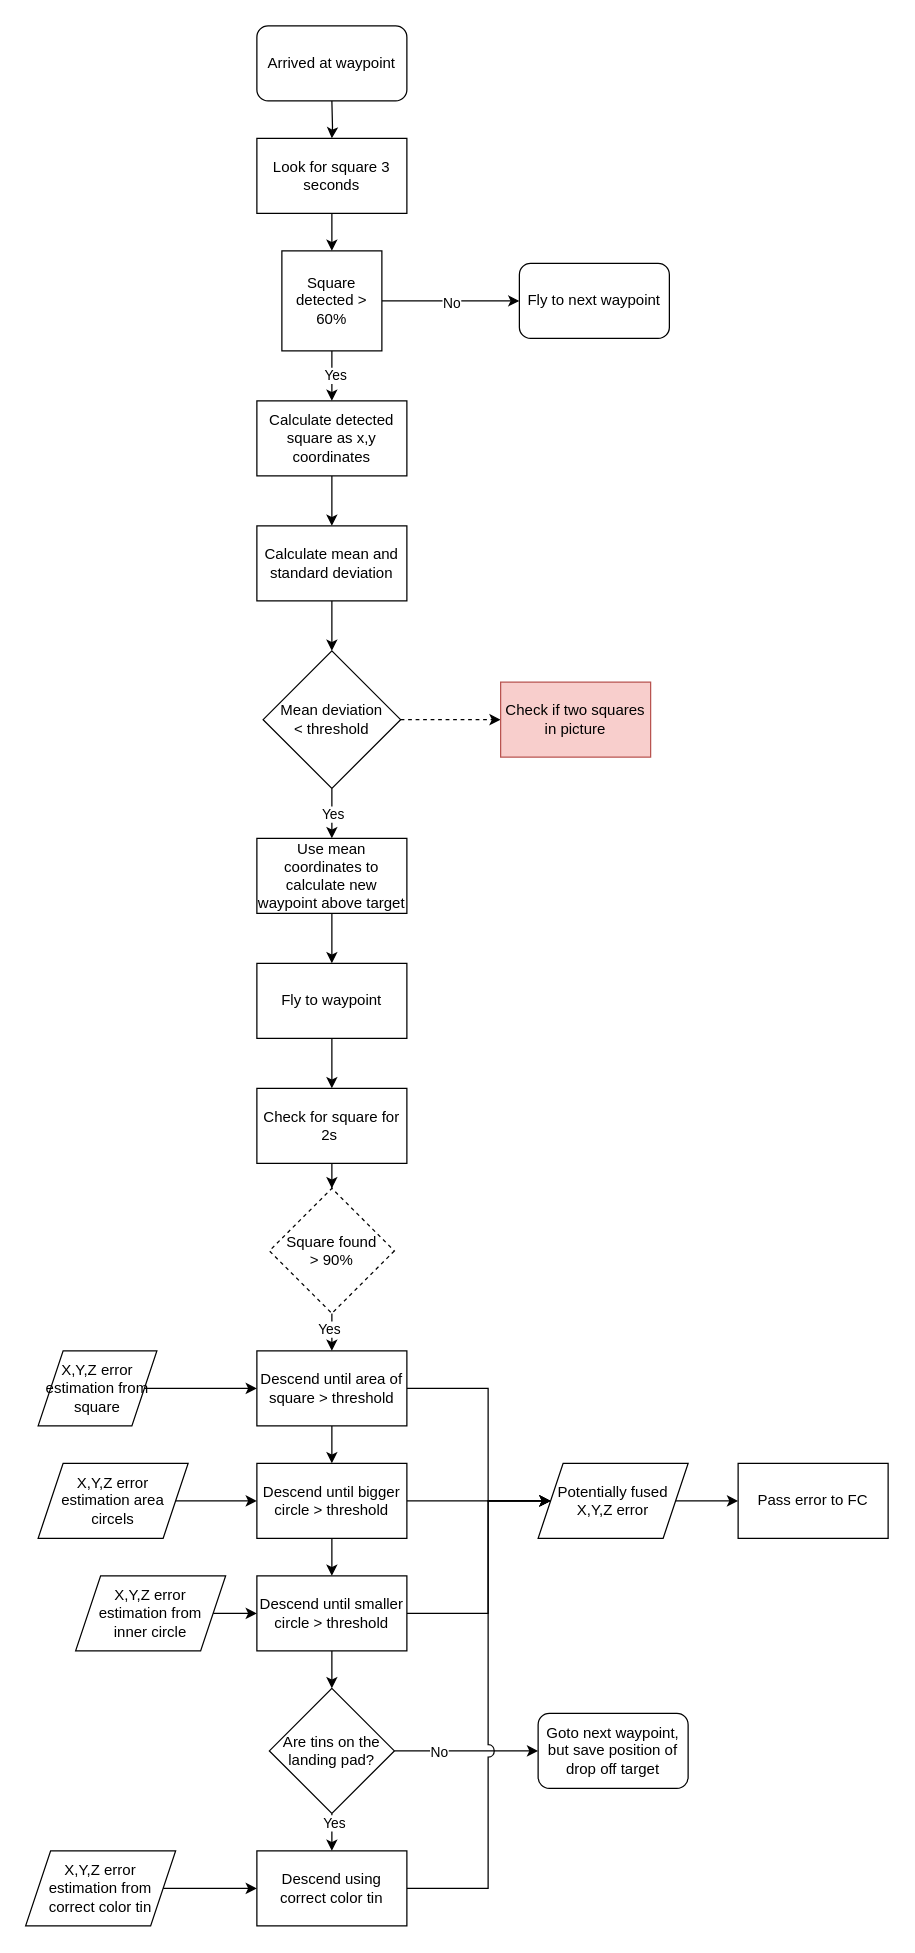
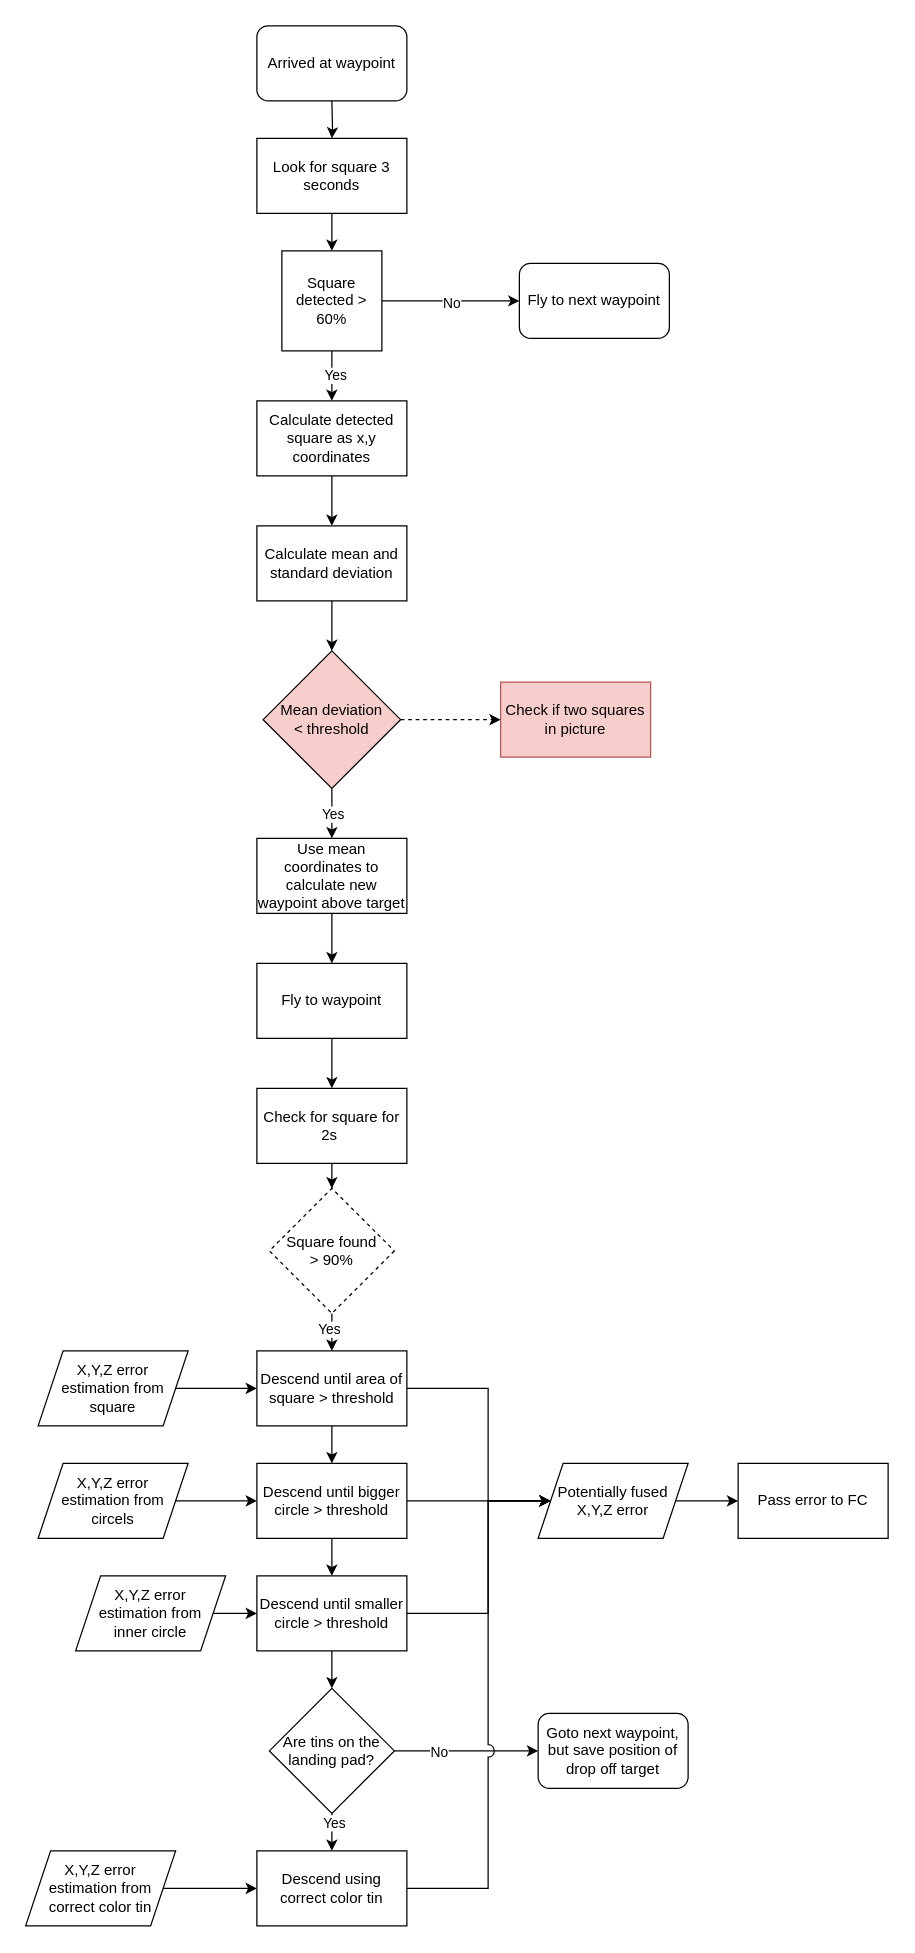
node "Mean deviation < threshold": fillcolor #ffffff -> #f8cecc
node "X,Y,Z error estimation from square": size 119x75 -> 150x75
node "X,Y,Z error estimation area circels": label "X,Y,Z error estimation area circels" -> "X,Y,Z error estimation from circels"
